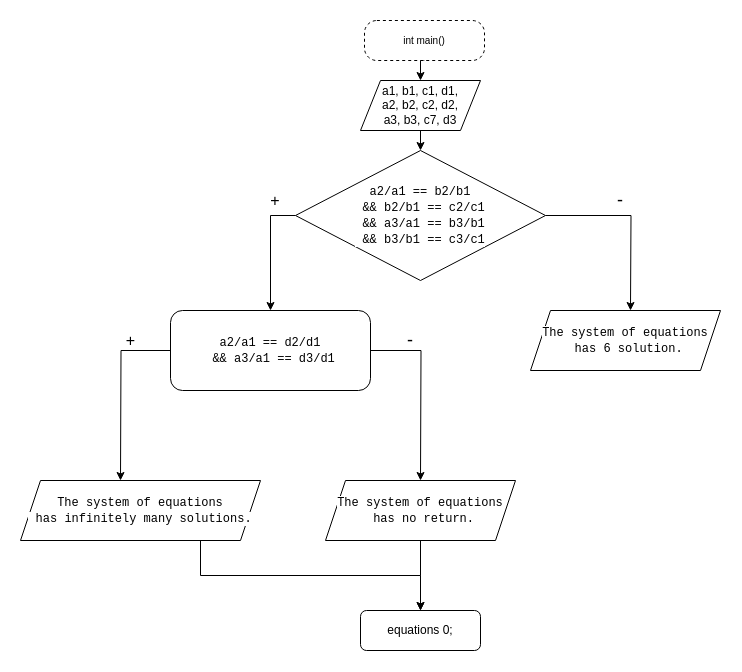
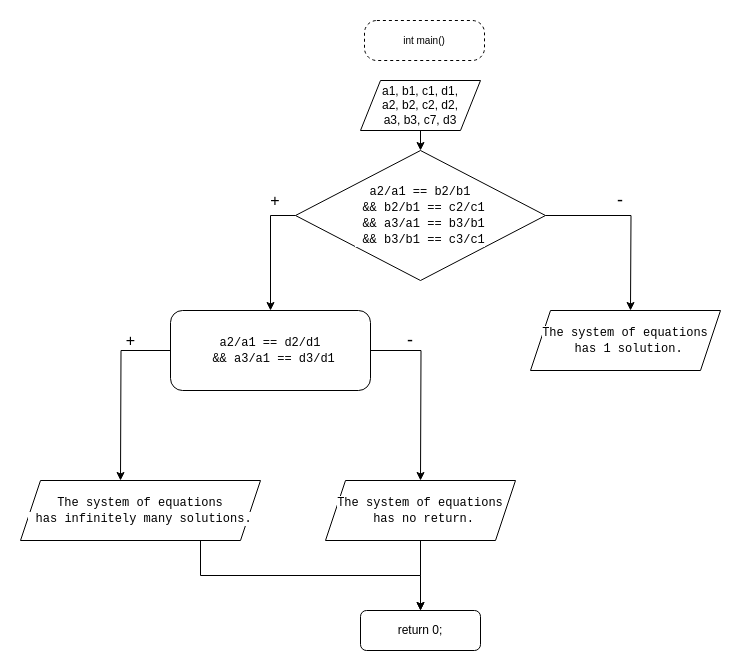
edge "int main()" -> "a1, b1, c1, d1, a2, b2, c2, d2, a3, b3, c7, d3": removed
node "The system of equations has 6 solution.": label "The system of equations has 6 solution." -> "The system of equations has 1 solution."
node "equations 0;": label "equations 0;" -> "return 0;"
